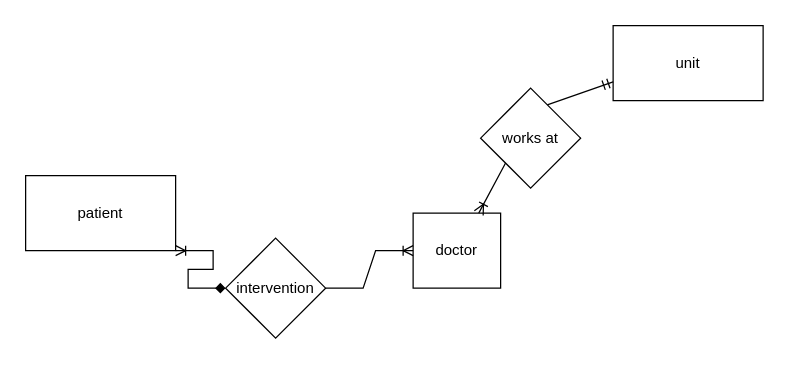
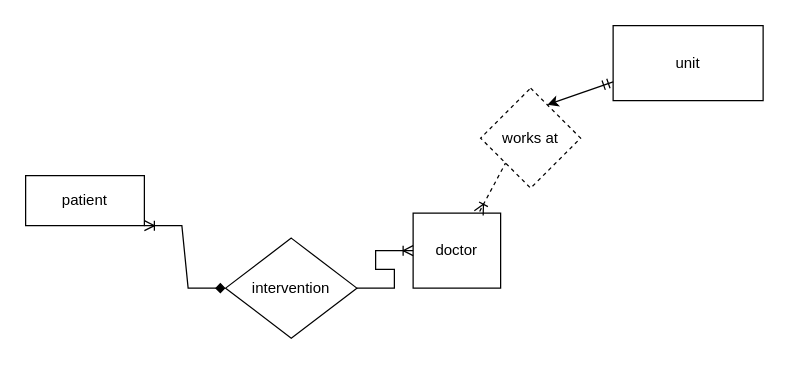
edge "works at" -> "unit": arrowhead none -> classic
node "works at": style solid -> dashed
edge "works at" -> "doctor": style solid -> dashed
node "patient": size 150x75 -> 119x50
node "intervention": size 100x100 -> 131x100
